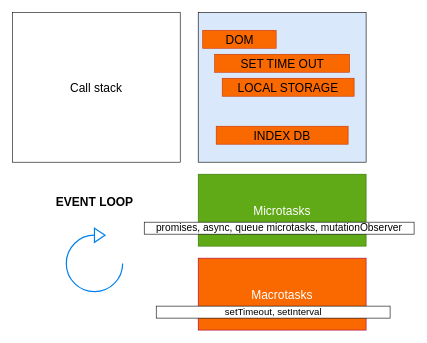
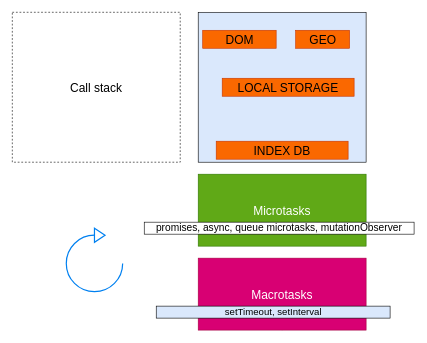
node "GEO": added
node "SET TIME OUT": removed
node "Call stack": style solid -> dashed
node "INDEX DB": moved (282, 135) -> (282, 150)
node "EVENT LOOP": removed
node "Macrotasks": fillcolor #fa6800 -> #d80073
node "setTimeout, setInterval": fillcolor #ffffff -> #dae8fc
